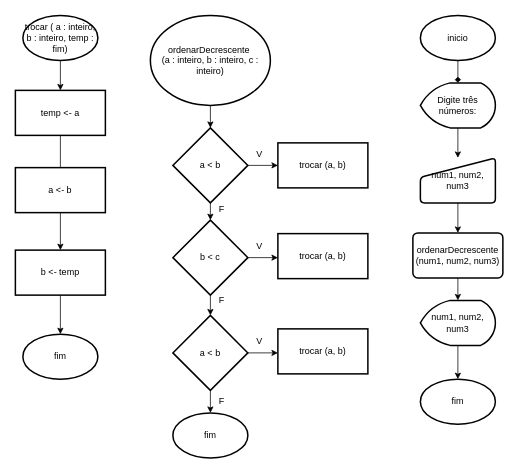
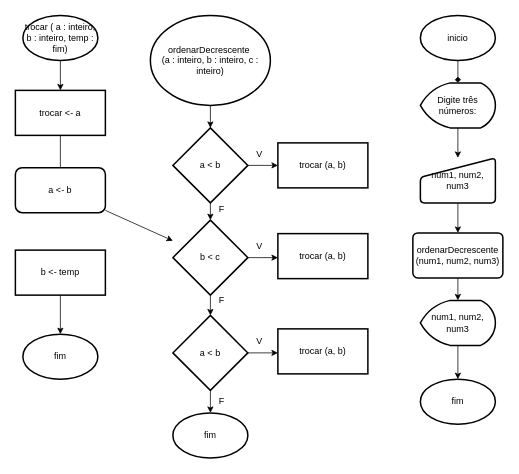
node "temp <- a": label "temp <- a" -> "trocar <- a"
node "a <- b": shape rectangle -> rounded rectangle
edge "a <- b" -> "b <- temp": now "a <- b" -> "b < c"
